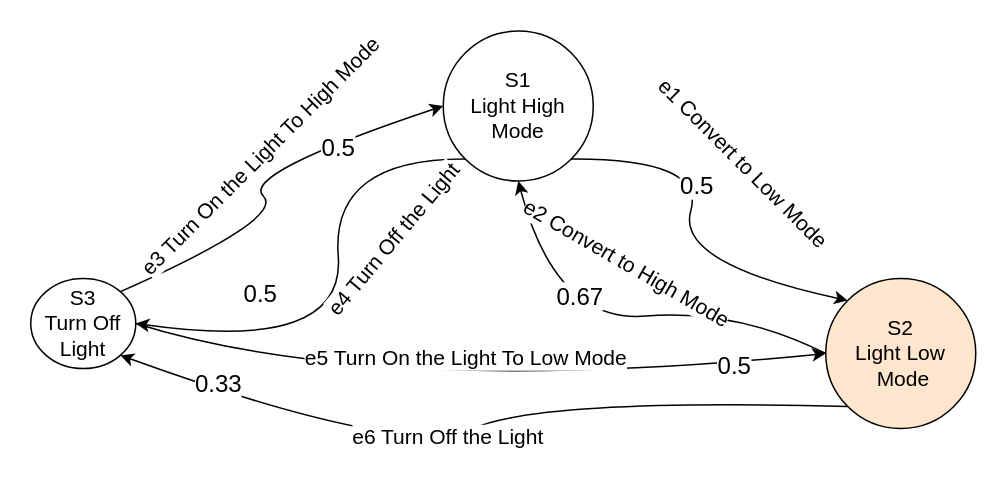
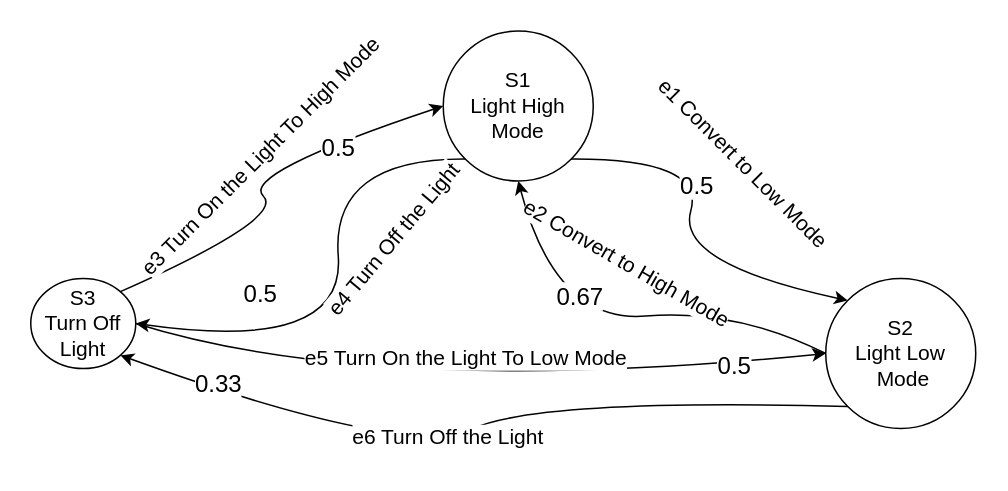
node "S2 Light Low Mode": fillcolor #ffe6cc -> #ffffff
